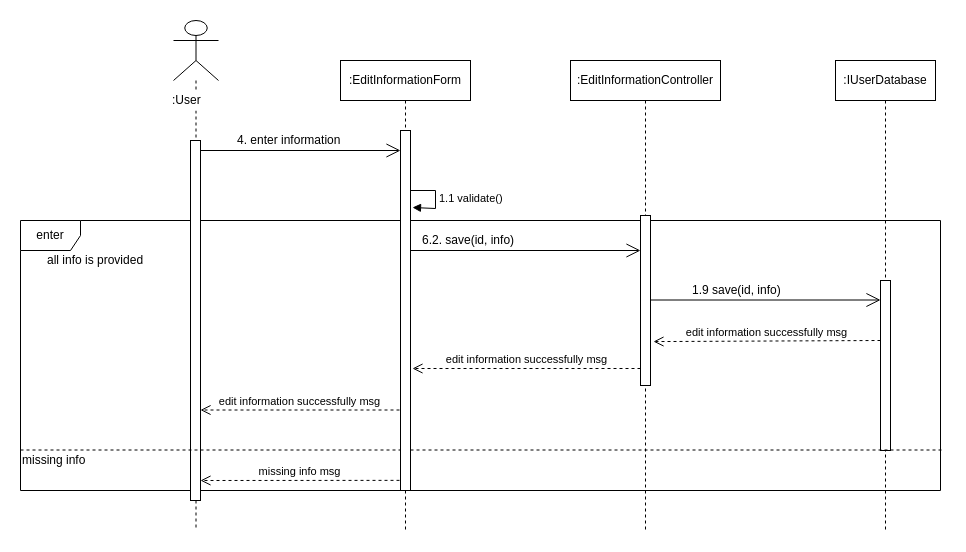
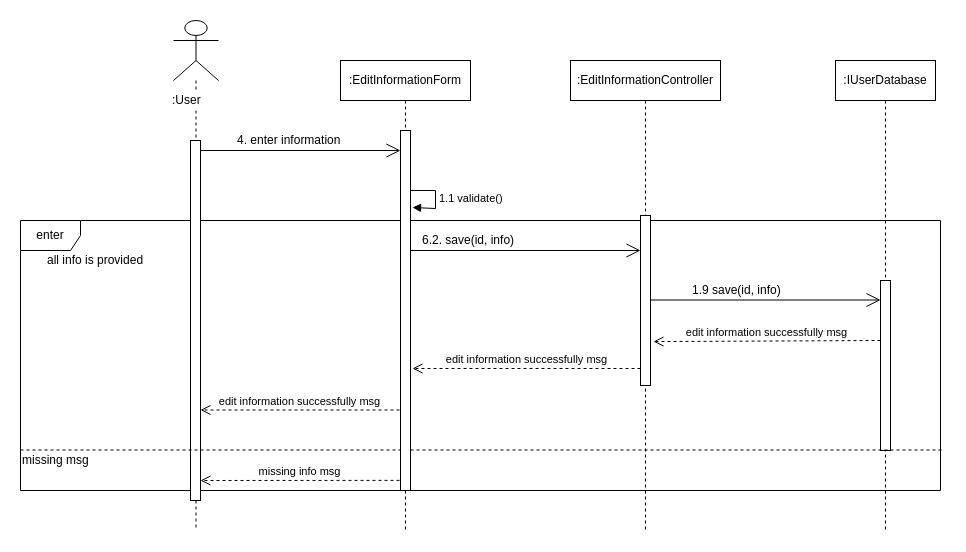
node "missing info": label "missing info" -> "missing msg"
